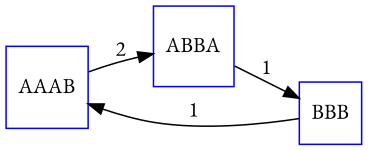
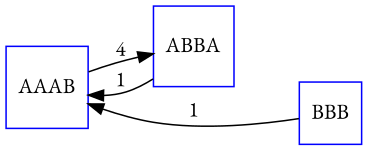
edge "AAAB" -> "ABBA": label "2" -> "4"
edge "ABBA" -> "BBB": now "ABBA" -> "AAAB"
